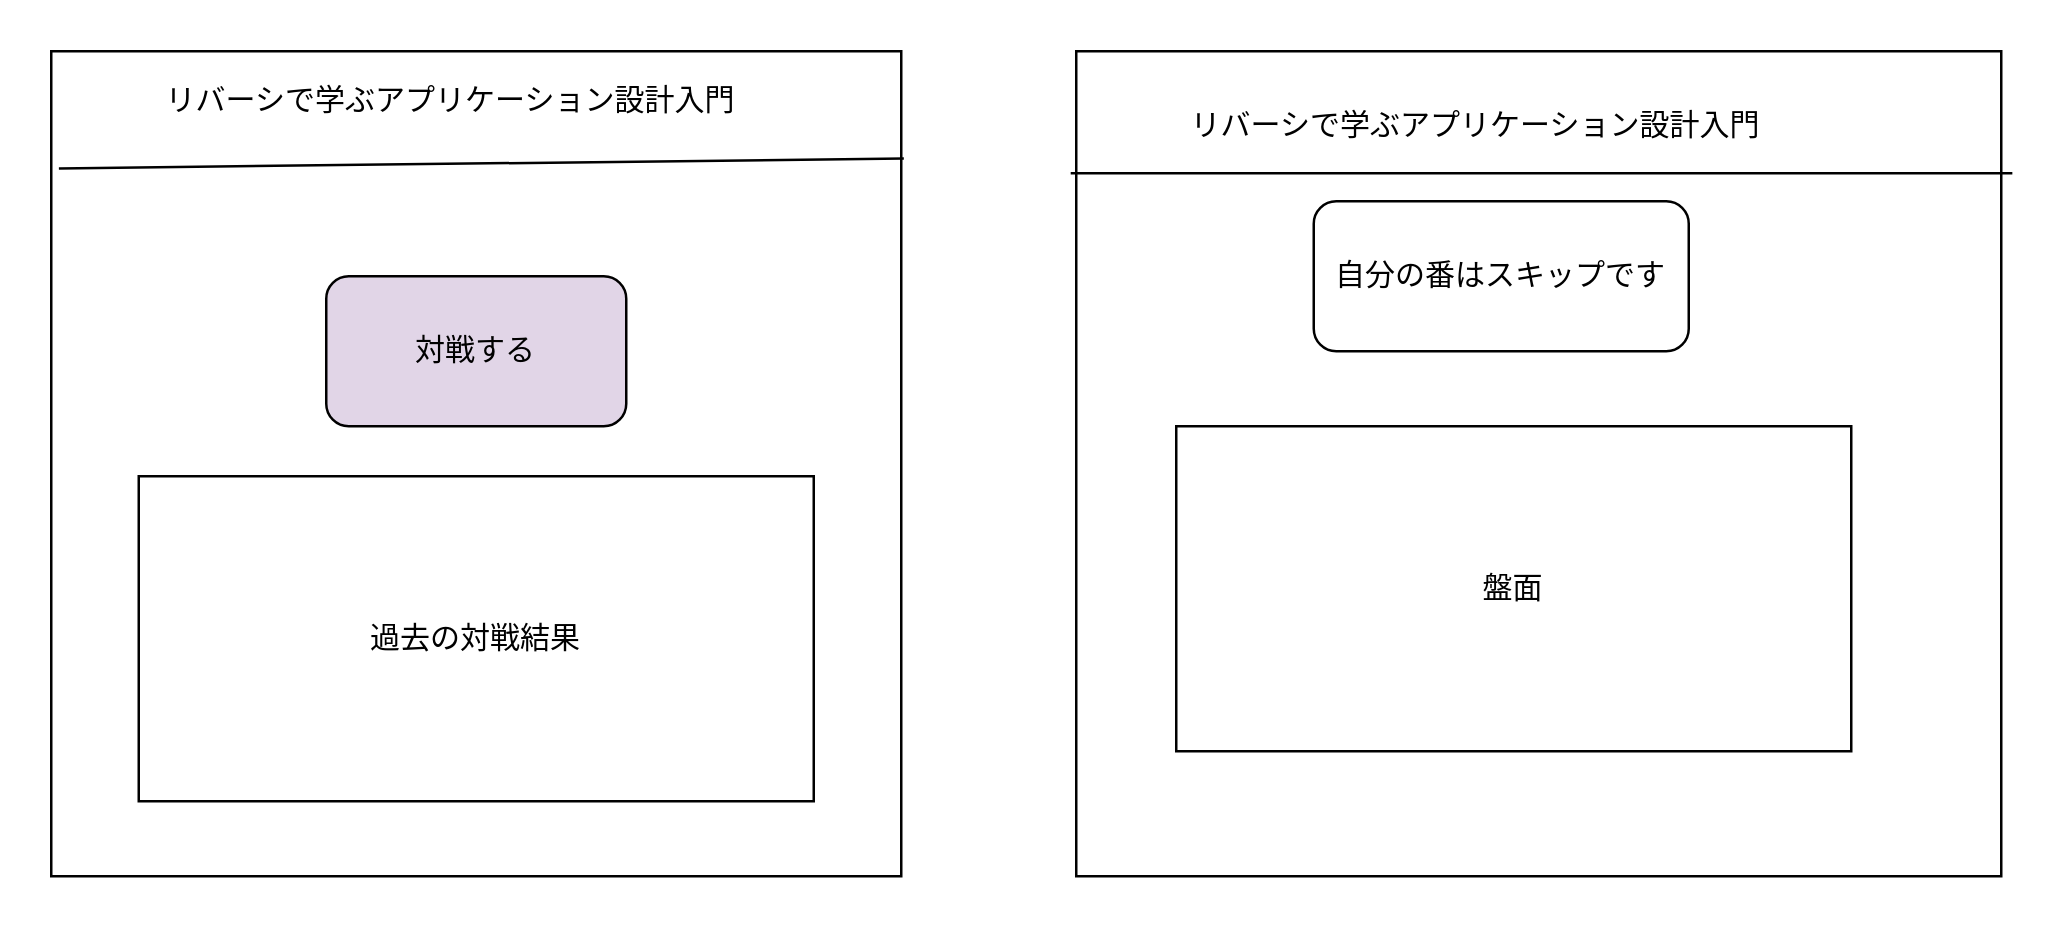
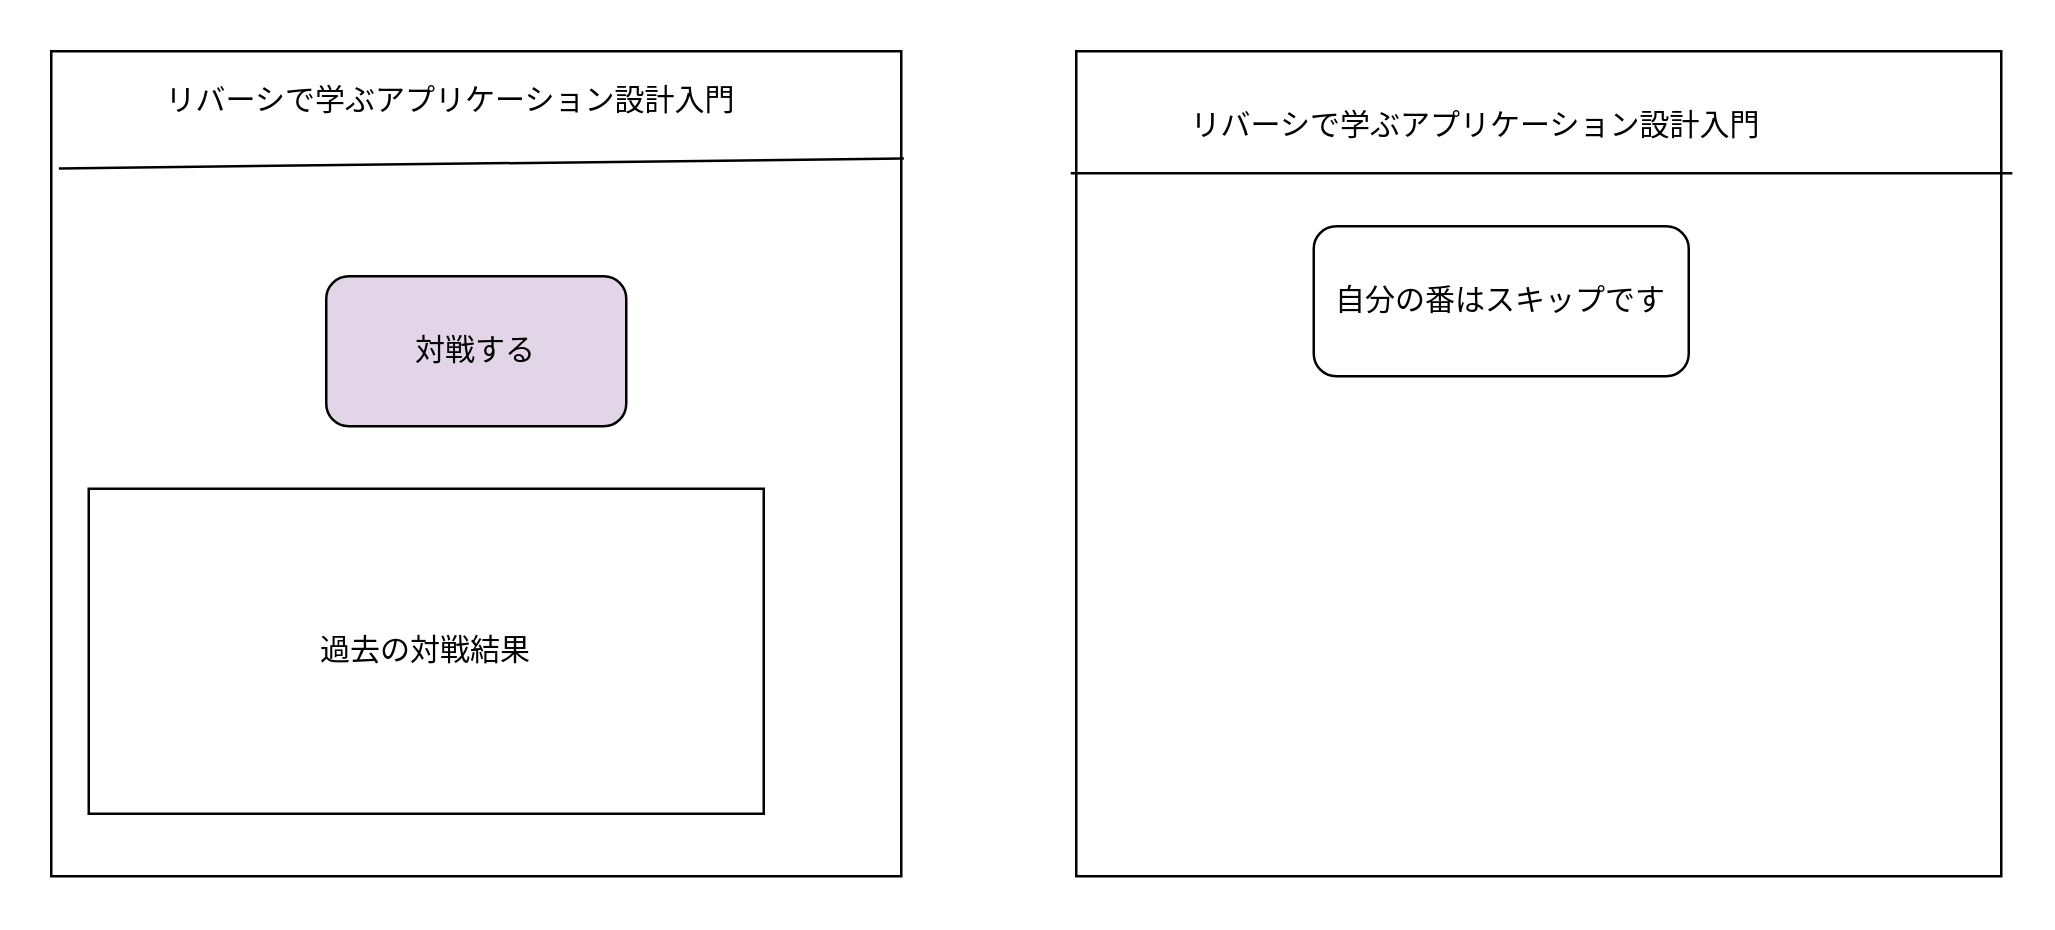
node "自分の番はスキップです": moved (1501, 276) -> (1501, 301)
node "盤面": removed
node "過去の対戦結果": moved (476, 639) -> (426, 651)
